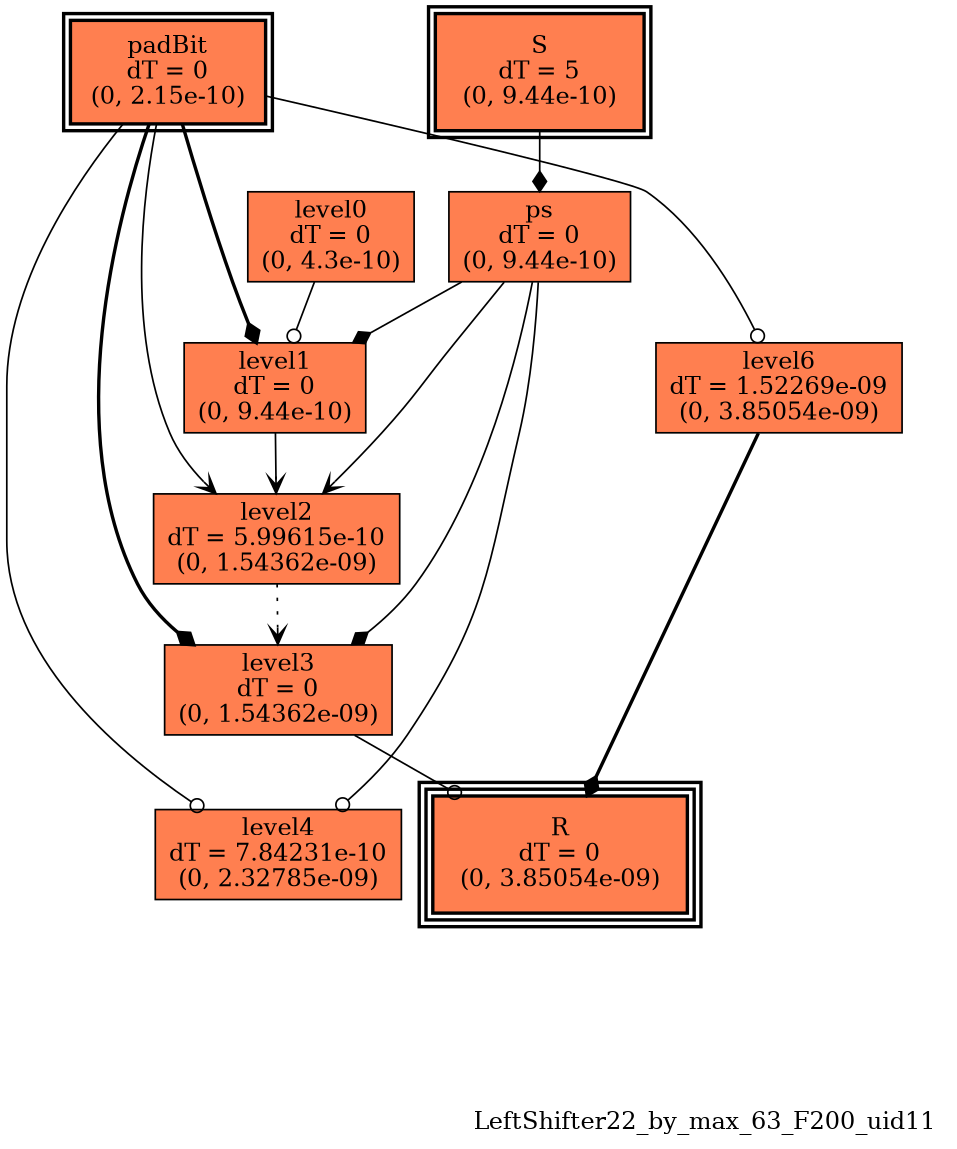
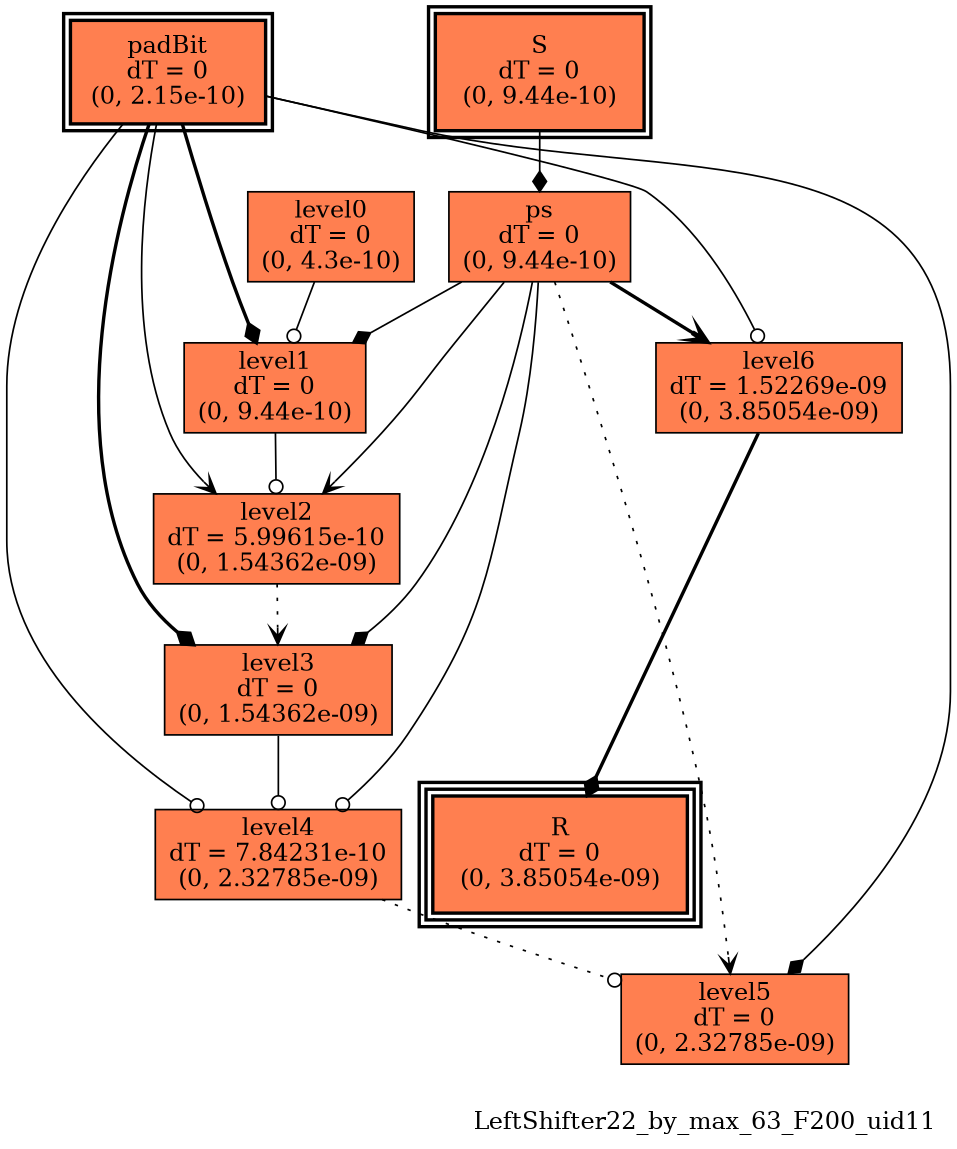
node "S dT = 5 (0, 9.44e-10)": label "S dT = 5 (0, 9.44e-10)" -> "S dT = 0 (0, 9.44e-10)"
edge "ps dT = 0 (0, 9.44e-10)" -> "level6 dT = 1.52269e-09 (0, 3.85054e-09)": added
edge "level1 dT = 0 (0, 9.44e-10)" -> "level2 dT = 5.99615e-10 (0, 1.54362e-09)": arrowhead vee -> odot
edge "level3 dT = 0 (0, 1.54362e-09)" -> "R dT = 0 (0, 3.85054e-09)": now "level3 dT = 0 (0, 1.54362e-09)" -> "level4 dT = 7.84231e-10 (0, 2.32785e-09)"
node "level5 dT = 0 (0, 2.32785e-09)": added
